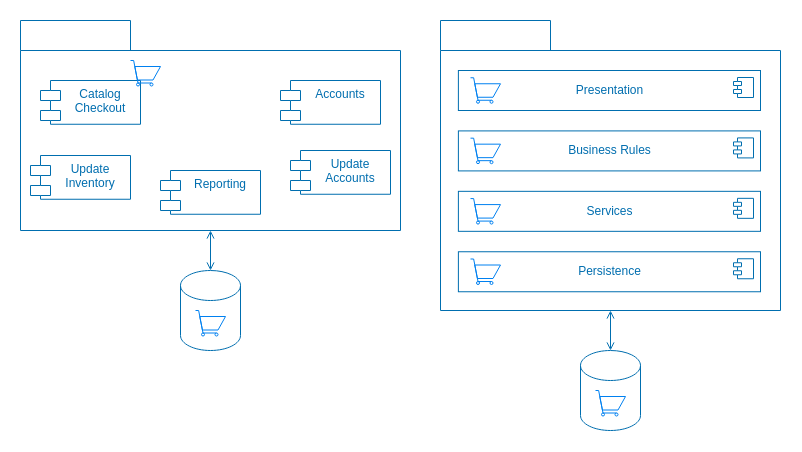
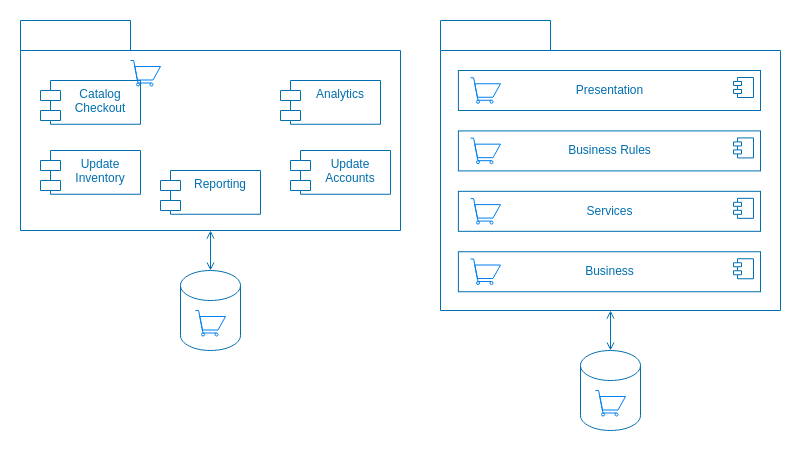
node "Accounts": label "Accounts" -> "Analytics"
node "Update Inventory": moved (81, 177) -> (91, 172)
node "Persistence": label "Persistence" -> "Business"
